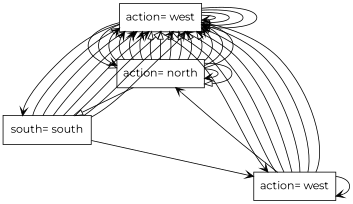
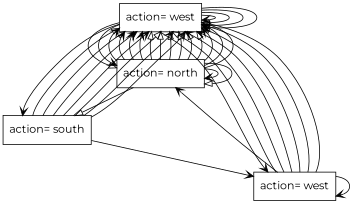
node "south= south": label "south= south" -> "action= south"
